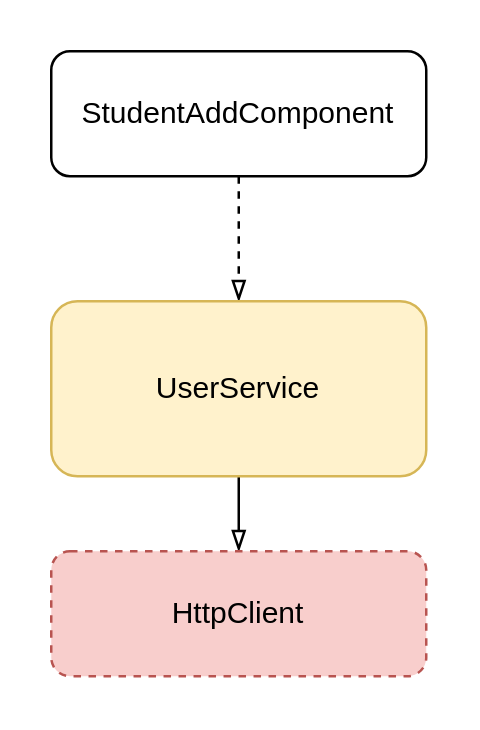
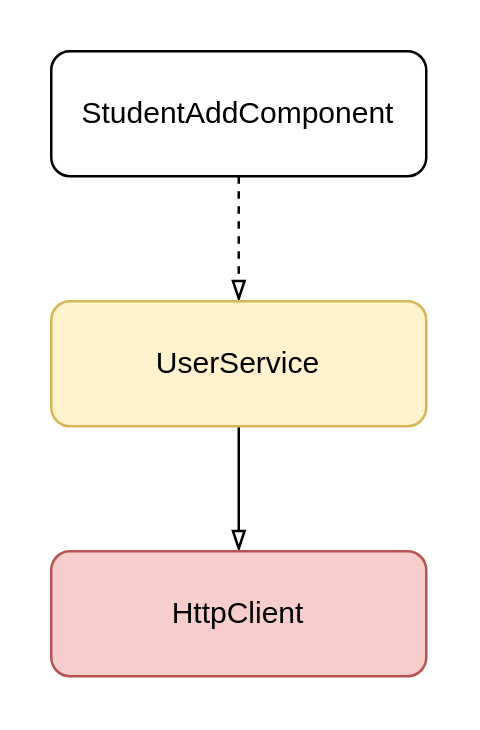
node "UserService": size 375x175 -> 375x125
node "HttpClient": style dashed -> solid
